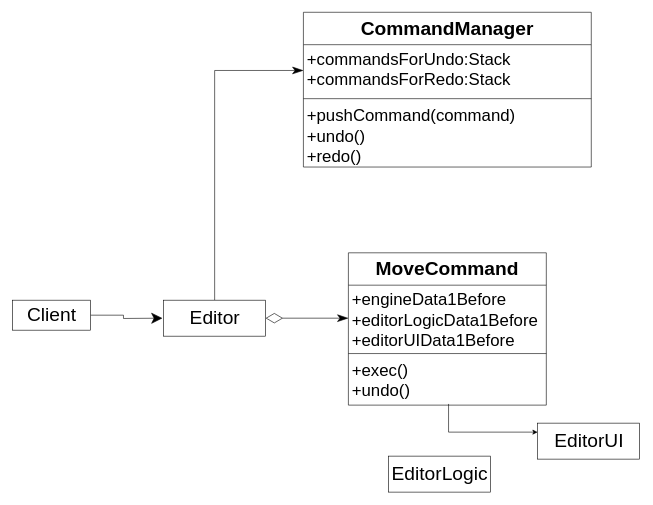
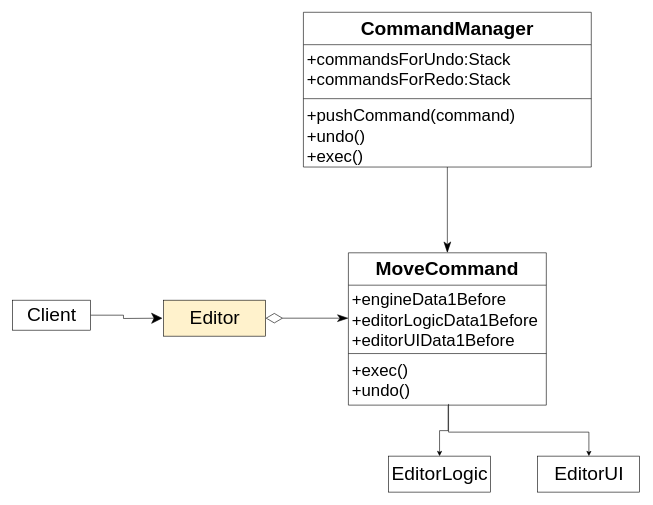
node "+pushCommand(command) +undo() +redo()": label "+pushCommand(command) +undo() +redo()" -> "+pushCommand(command) +undo() +exec()"
edge "Editor" -> "+commandsForUndo:Stack +commandsForRedo:Stack": removed
edge "CommandManager" -> "MoveCommand": added
node "Editor": fillcolor #ffffff -> #fff2cc
edge "+exec() +undo()" -> "EditorLogic": added
node "EditorUI": moved (589, 441) -> (589, 474)
